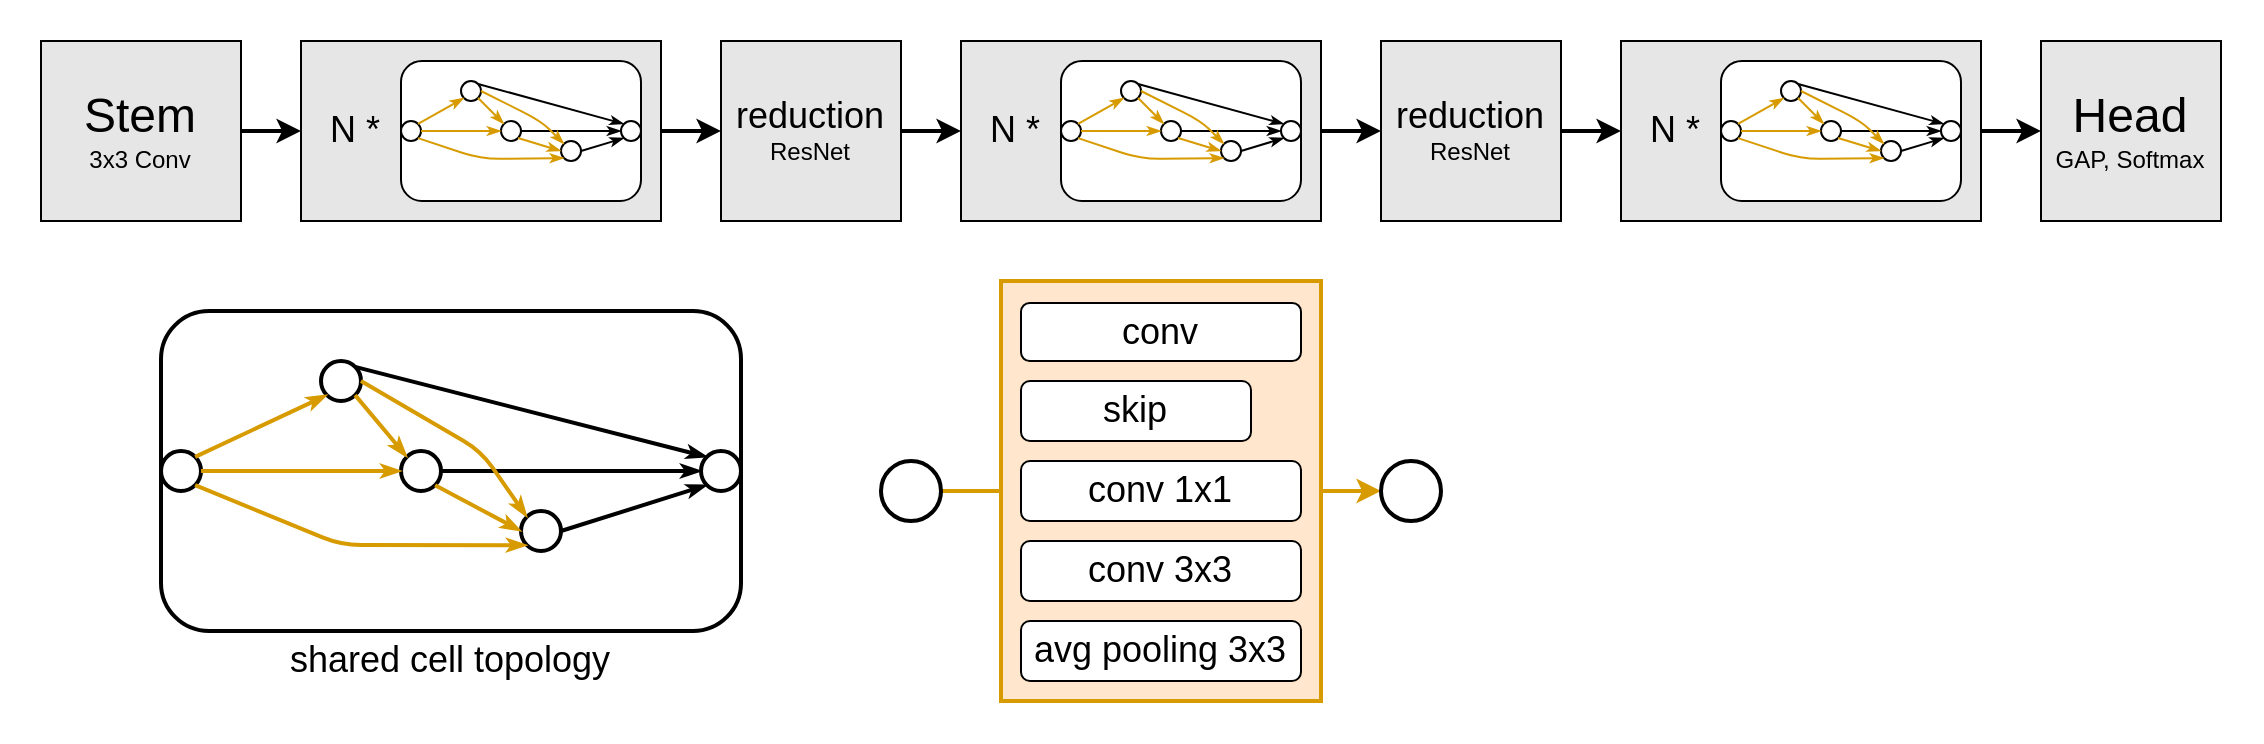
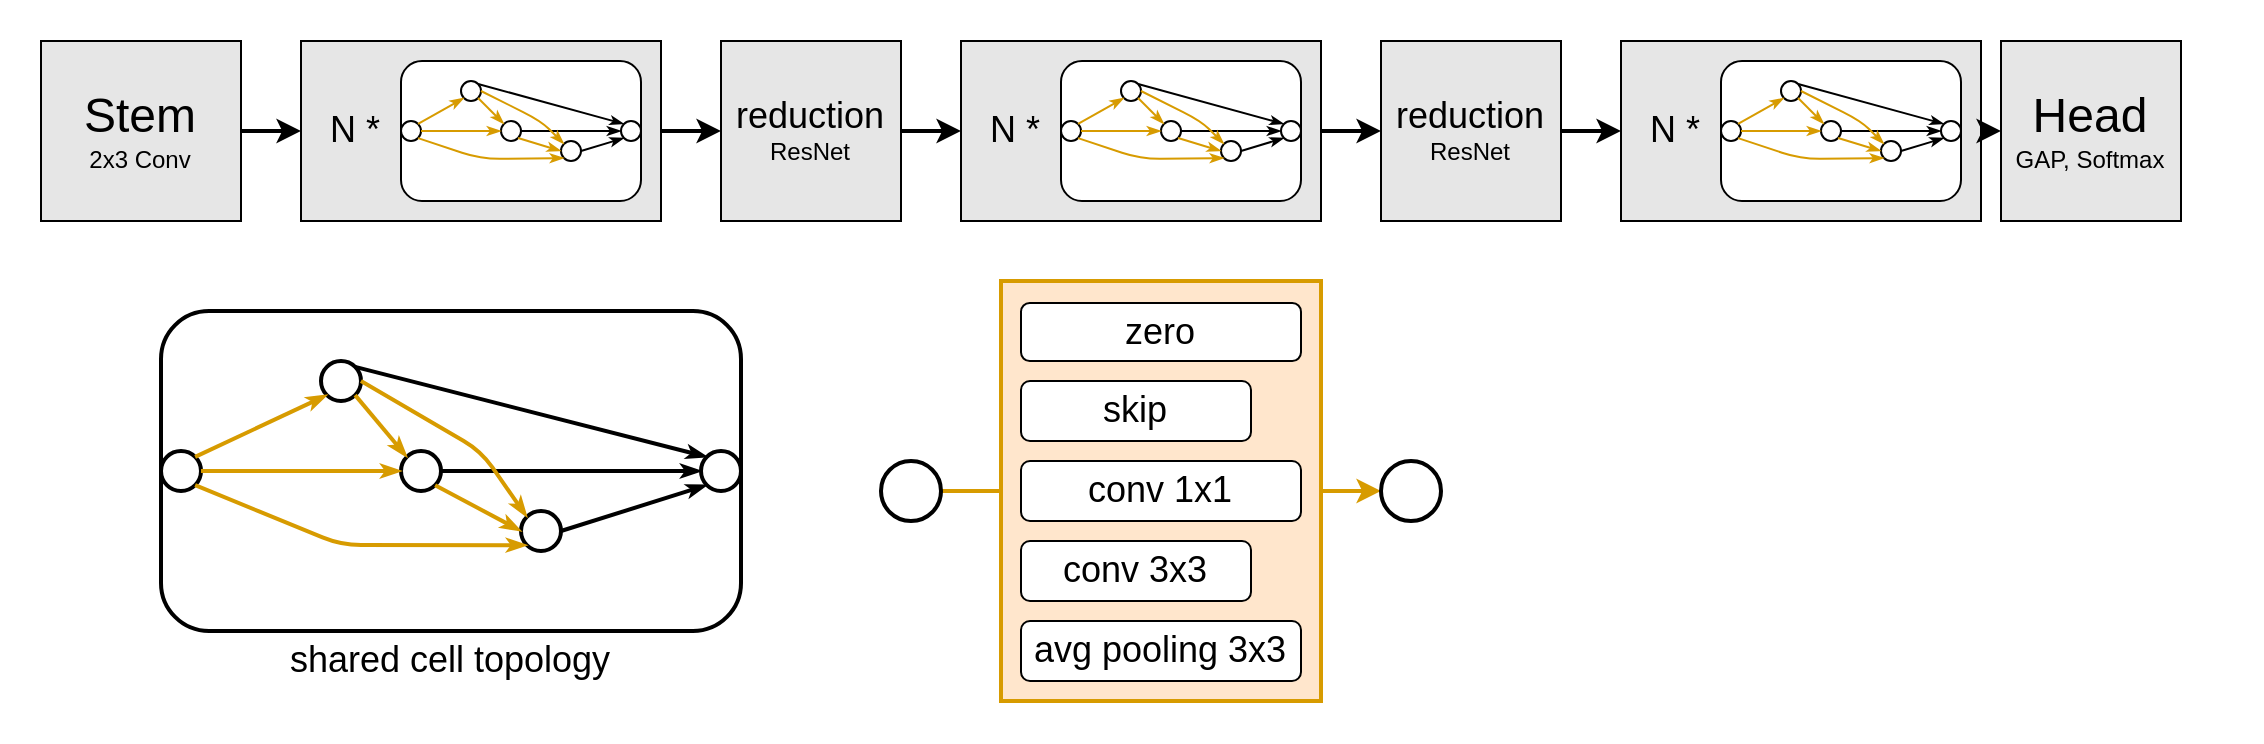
node "Stem 3x3 Conv": label "Stem 3x3 Conv" -> "Stem 2x3 Conv"
node "Head GAP, Softmax": moved (2131, 131) -> (2091, 131)
node "conv": label "conv" -> "zero"
node "conv 3x3": size 280x60 -> 230x60
